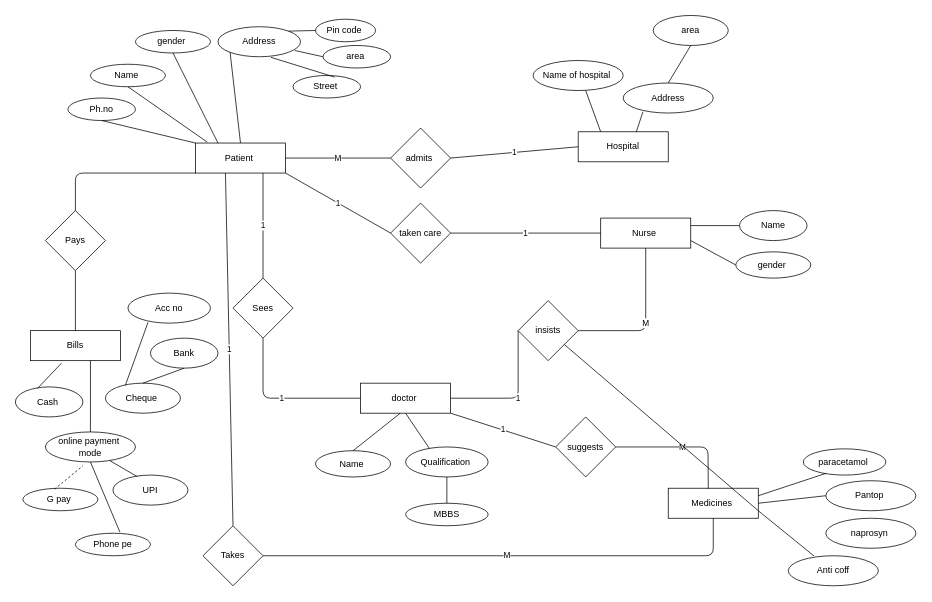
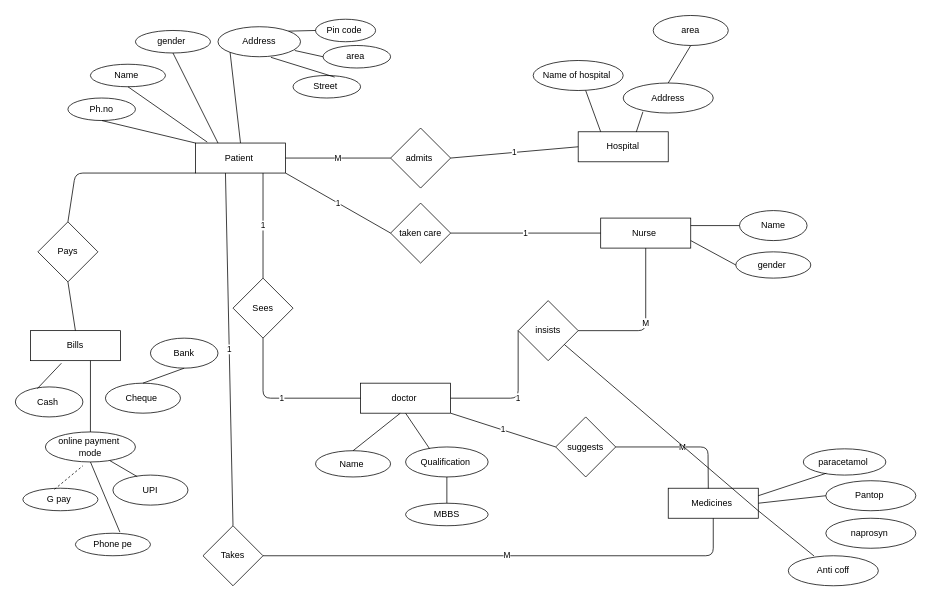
node "Pays": moved (75, 240) -> (68, 252)
node "Acc no": removed
edge "Acc no" -- "Cheque": removed
